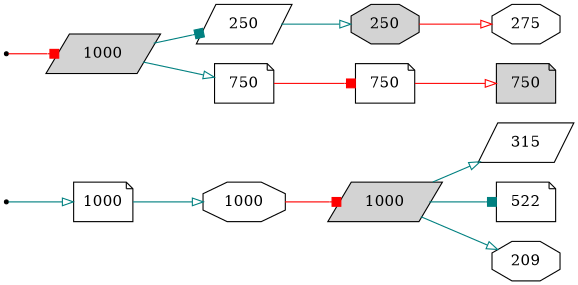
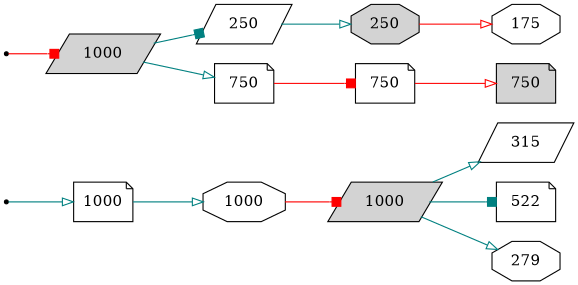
node "275": label "275" -> "175"
node "209": label "209" -> "279"
